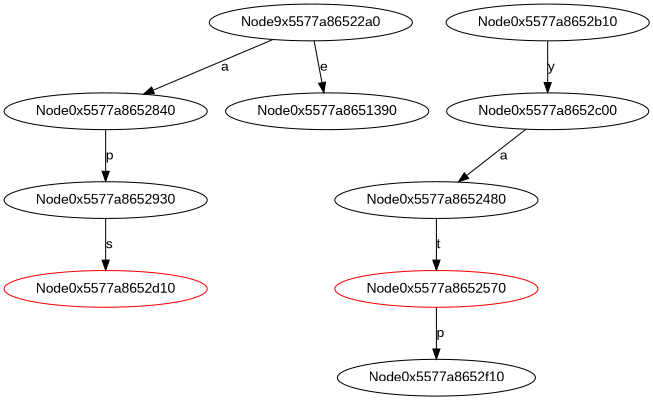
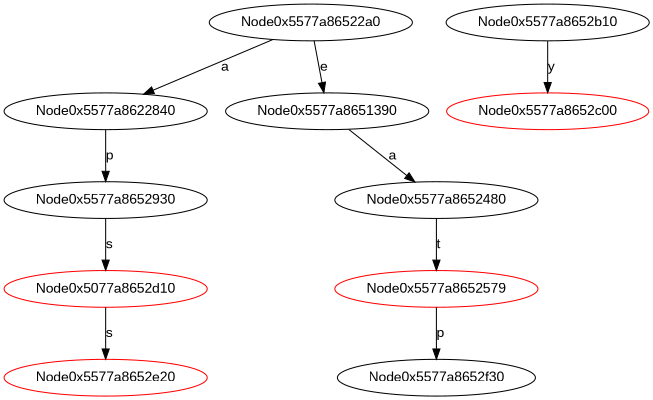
node "Node9x5577a86522a0": label "Node9x5577a86522a0" -> "Node0x5577a86522a0"
node "Node0x5577a8652840": label "Node0x5577a8652840" -> "Node0x5577a8622840"
node "Node0x5577a8652c00": color black -> red
edge "Node0x5577a8652c00" -> "Node0x5577a8652480": now "Node0x5577a8651390" -> "Node0x5577a8652480"
node "Node0x5577a8652d10": label "Node0x5577a8652d10" -> "Node0x5077a8652d10"
node "Node0x5577a8652570": label "Node0x5577a8652570" -> "Node0x5577a8652579"
node "Node0x5577a8652e20": added
node "Node0x5577a8652f10": label "Node0x5577a8652f10" -> "Node0x5577a8652f30"
